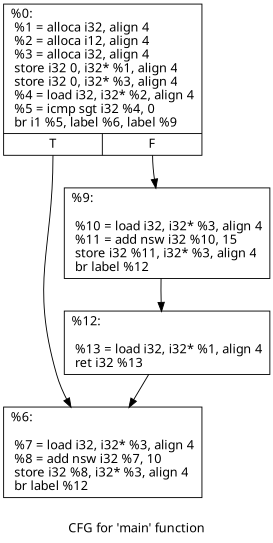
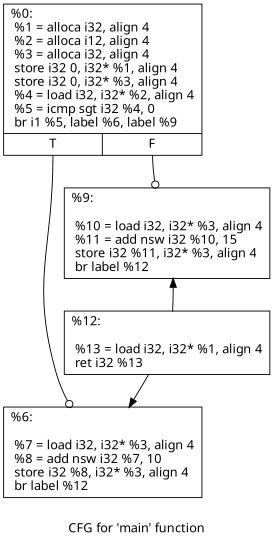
edge "%0:" -> "%9:": arrowhead normal -> odot
edge "%0:" -> "%6:": arrowhead normal -> odot
edge "%9:" -> "%12:": reversed
